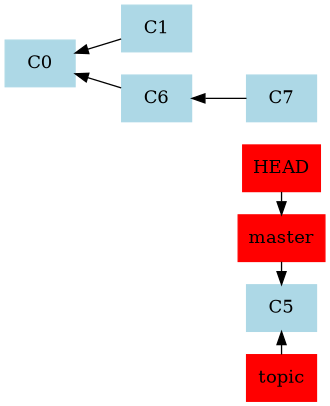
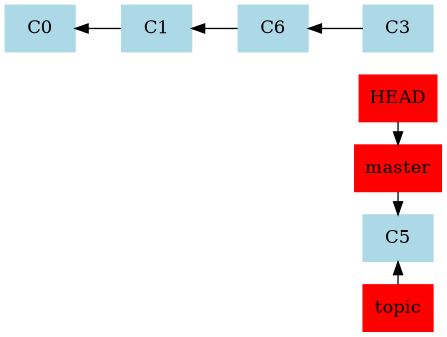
edge "C6" -> "C0": now "C6" -> "C1"
node "C7": label "C7" -> "C3"
